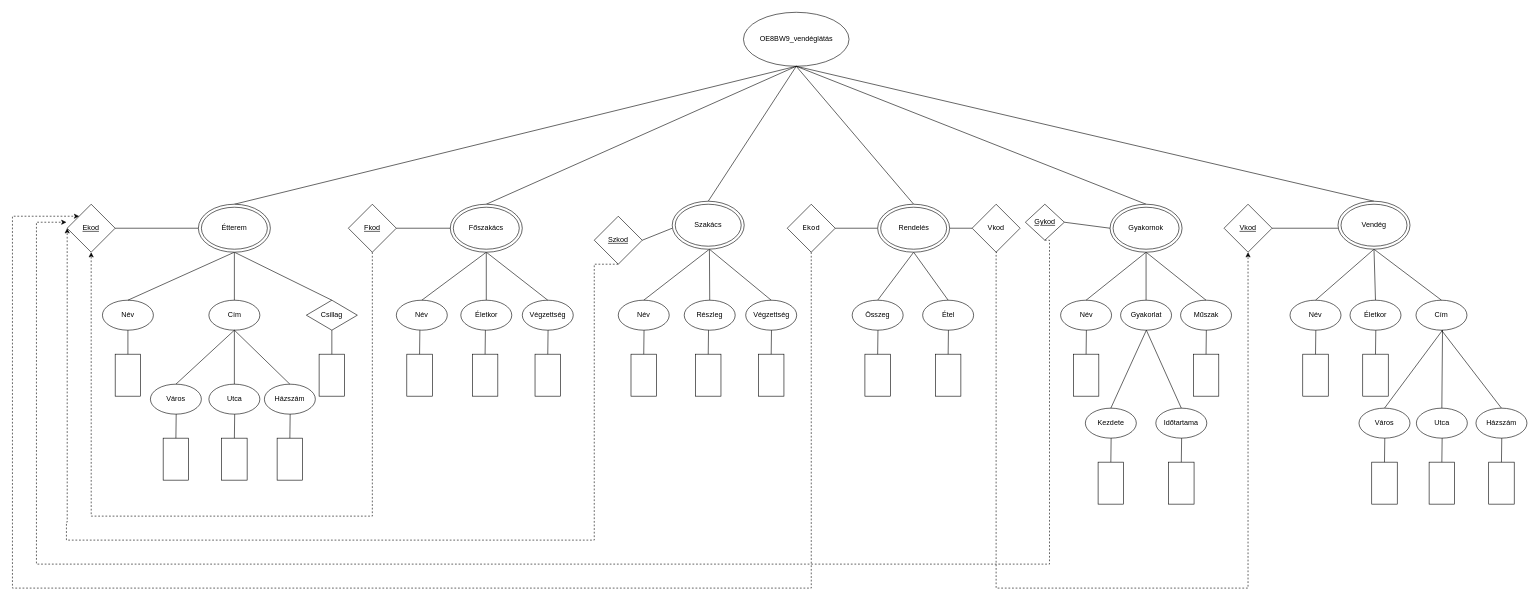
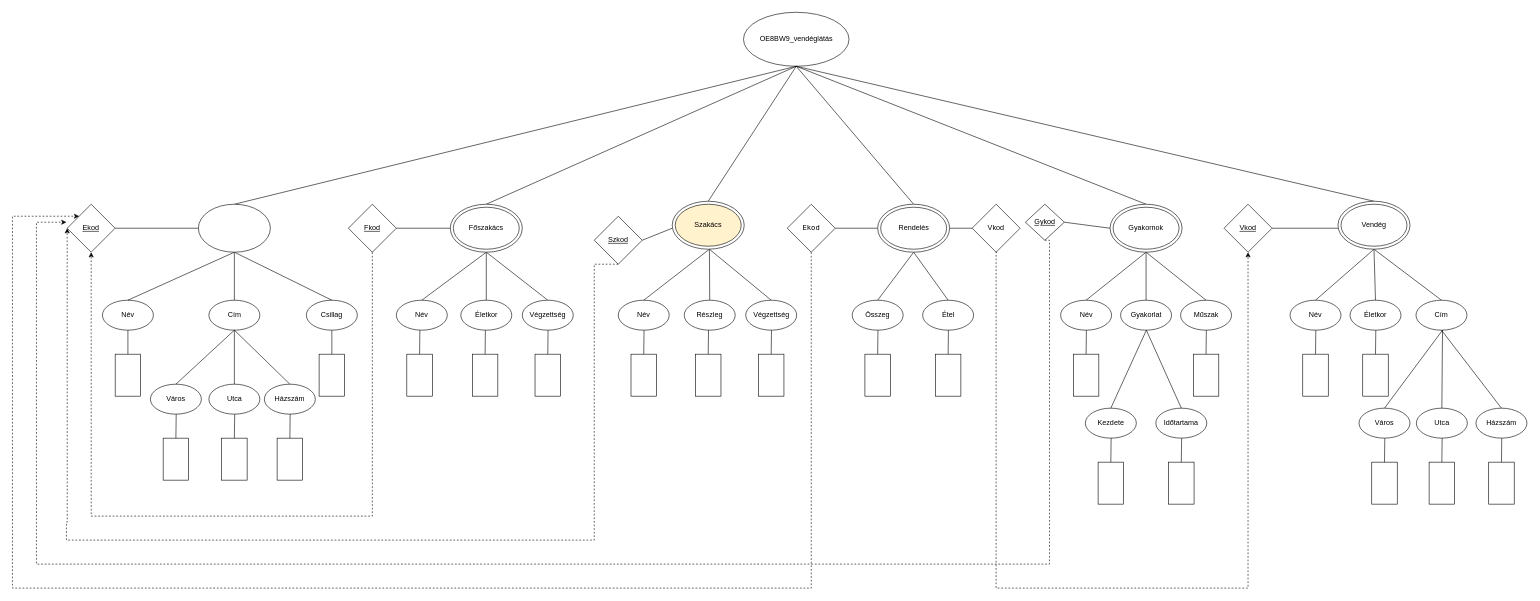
node "Szakács": fillcolor #ffffff -> #fff2cc
node "Étterem": removed
node "Csillag": shape diamond -> ellipse
